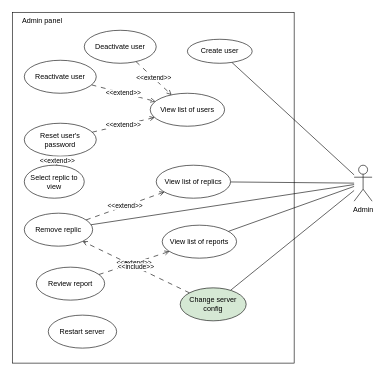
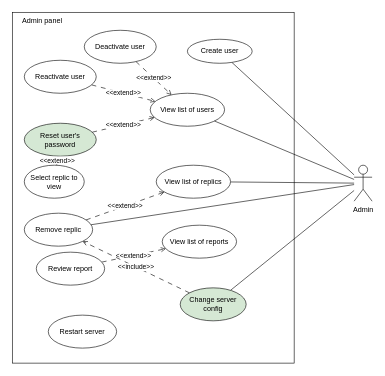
node "Reset user's password": fillcolor #ffffff -> #d5e8d4
edge "Admin" -- "View list of reports": now "Admin" -- "View list of users"
node "Review report": moved (71, 284) -> (71, 269)
